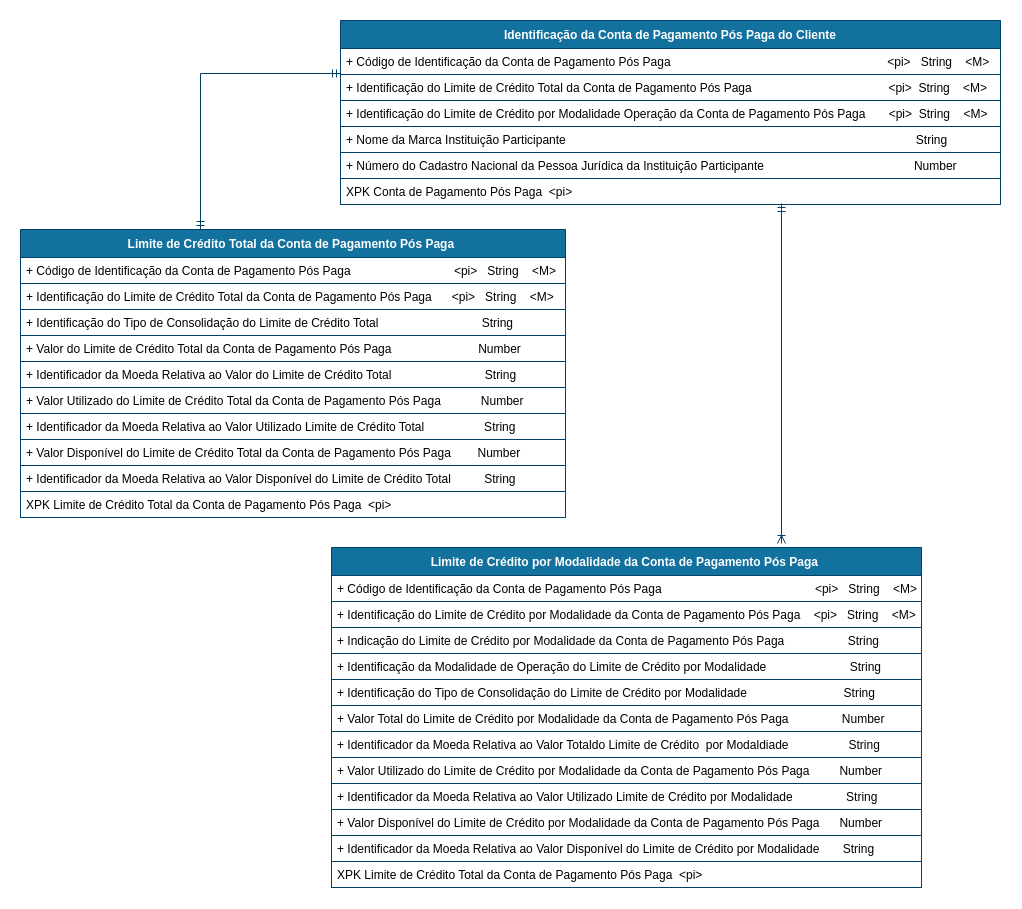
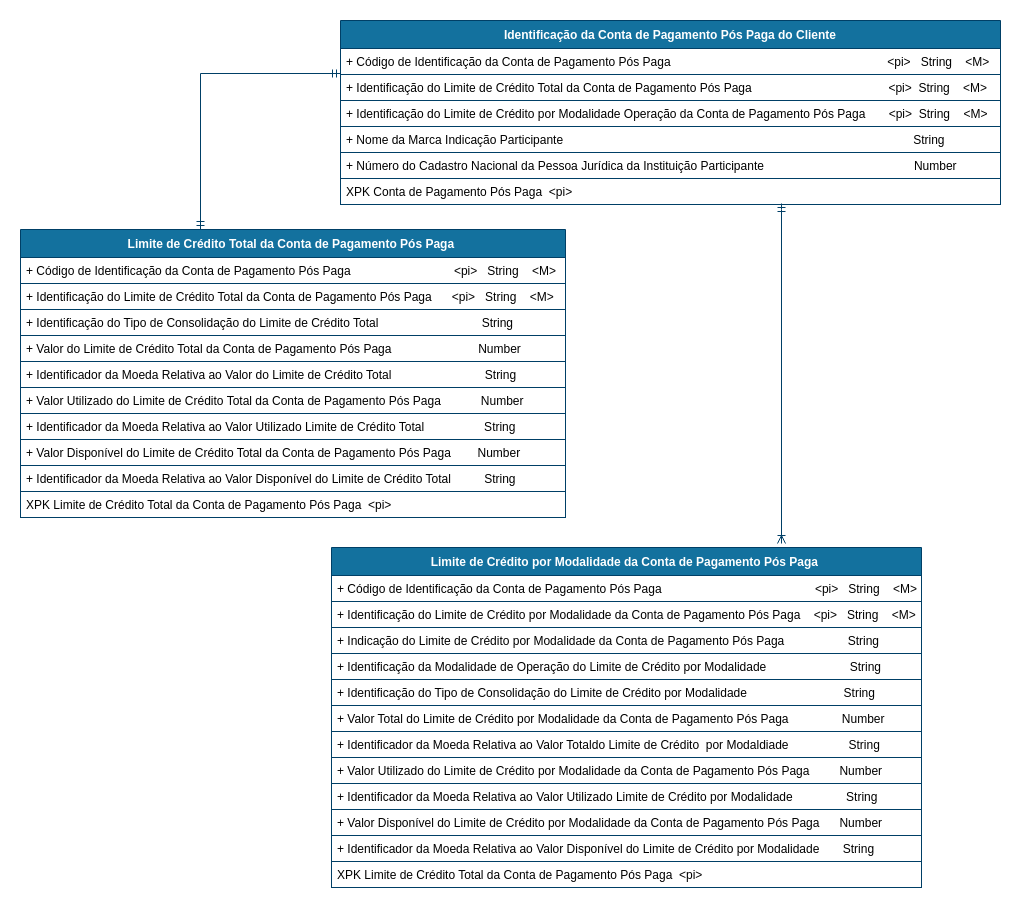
node "+ Nome da Marca Instituição Participante String": label "+ Nome da Marca Instituição Participante String" -> "+ Nome da Marca Indicação Participante String"
